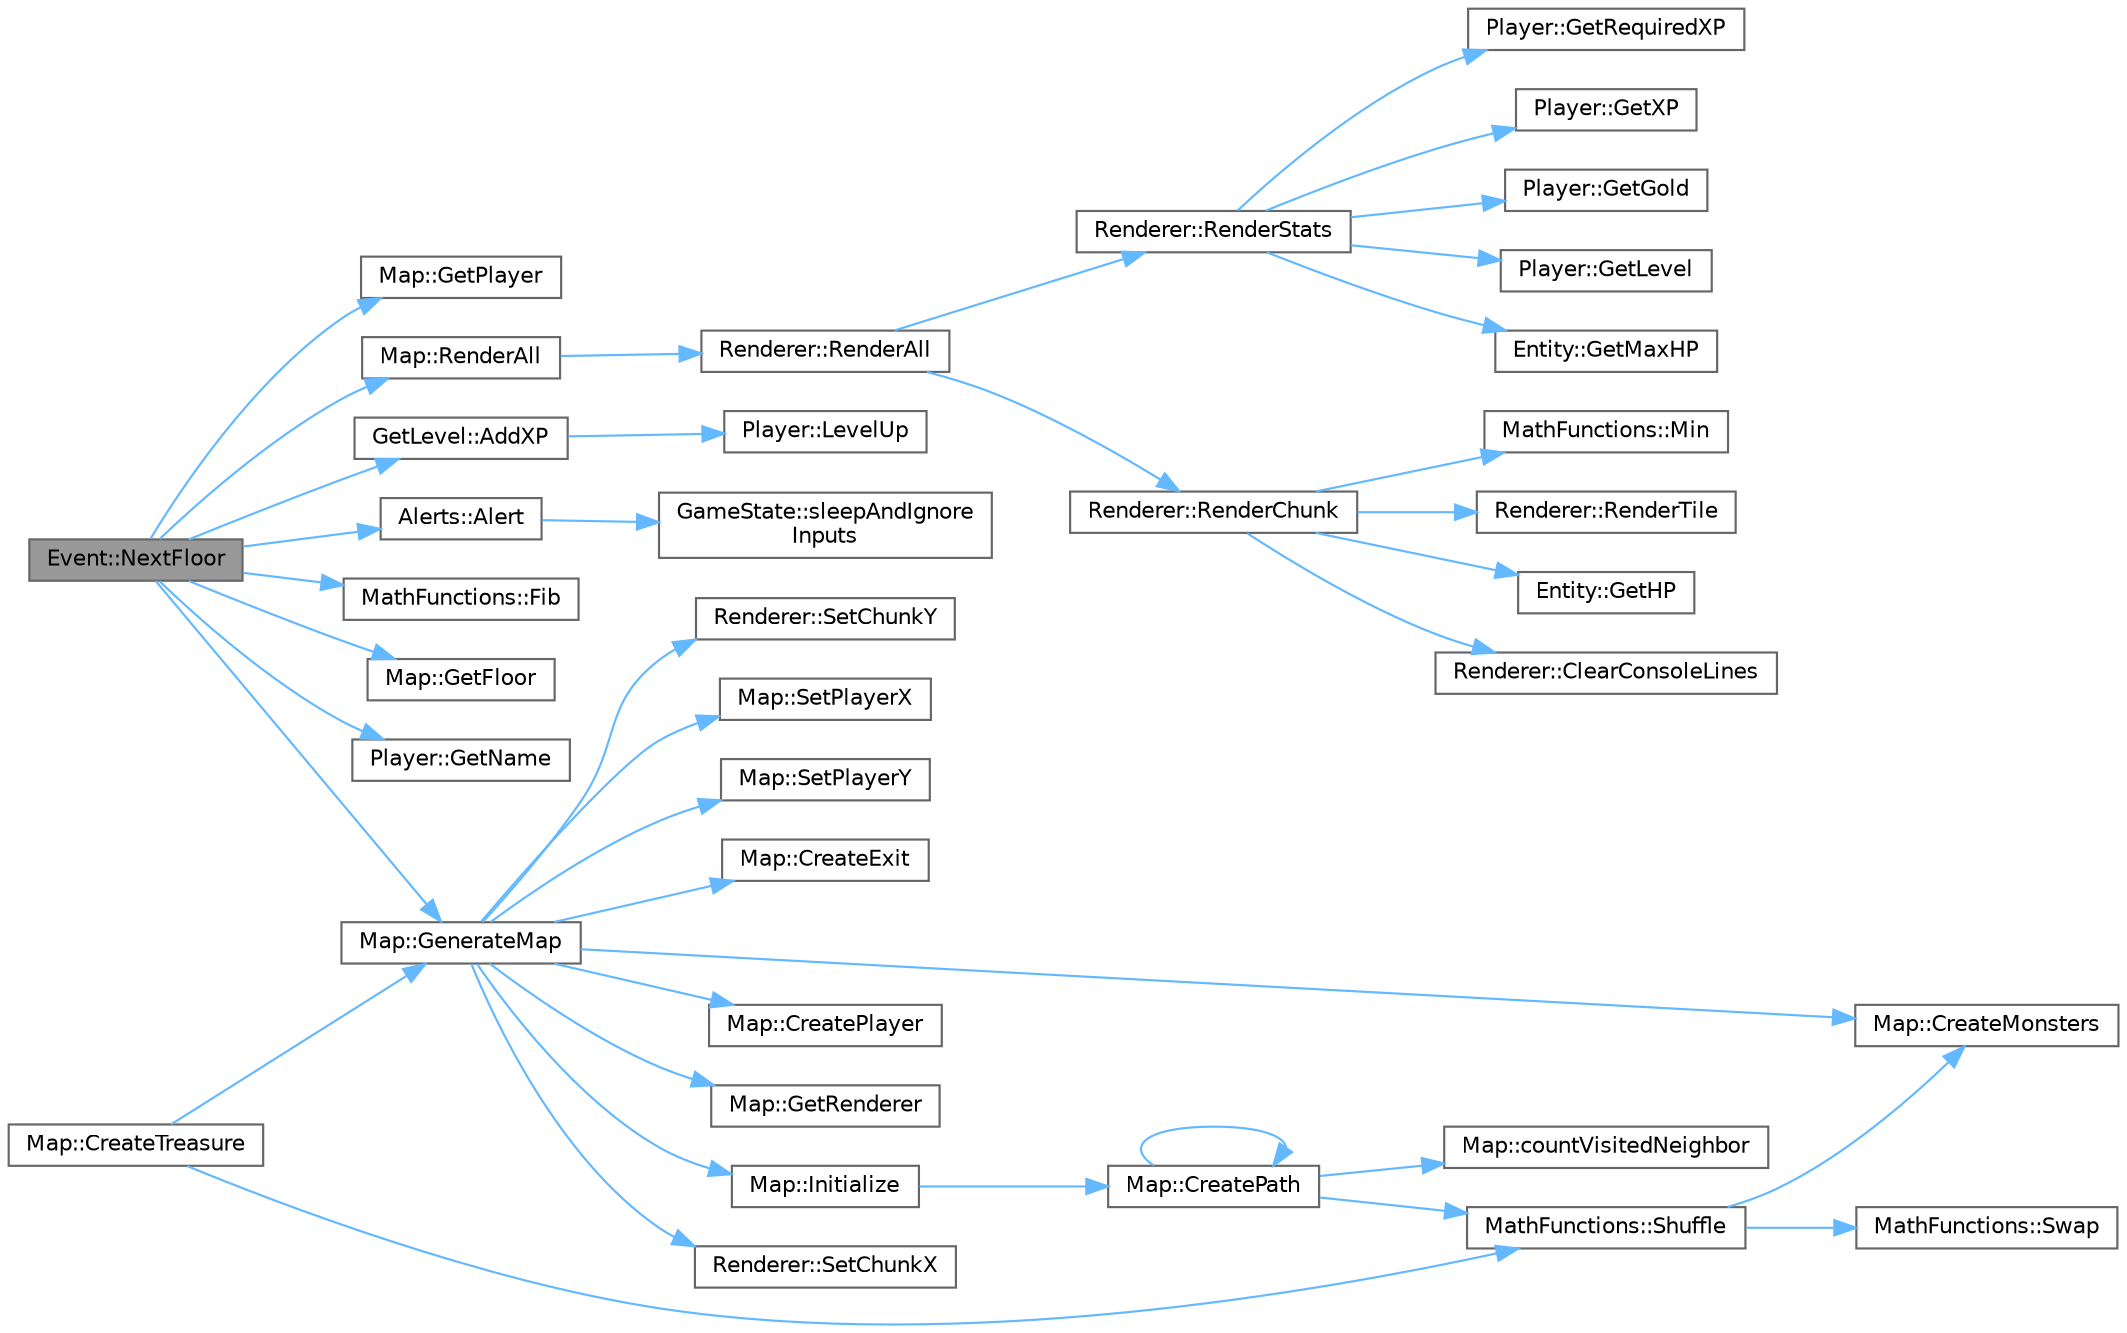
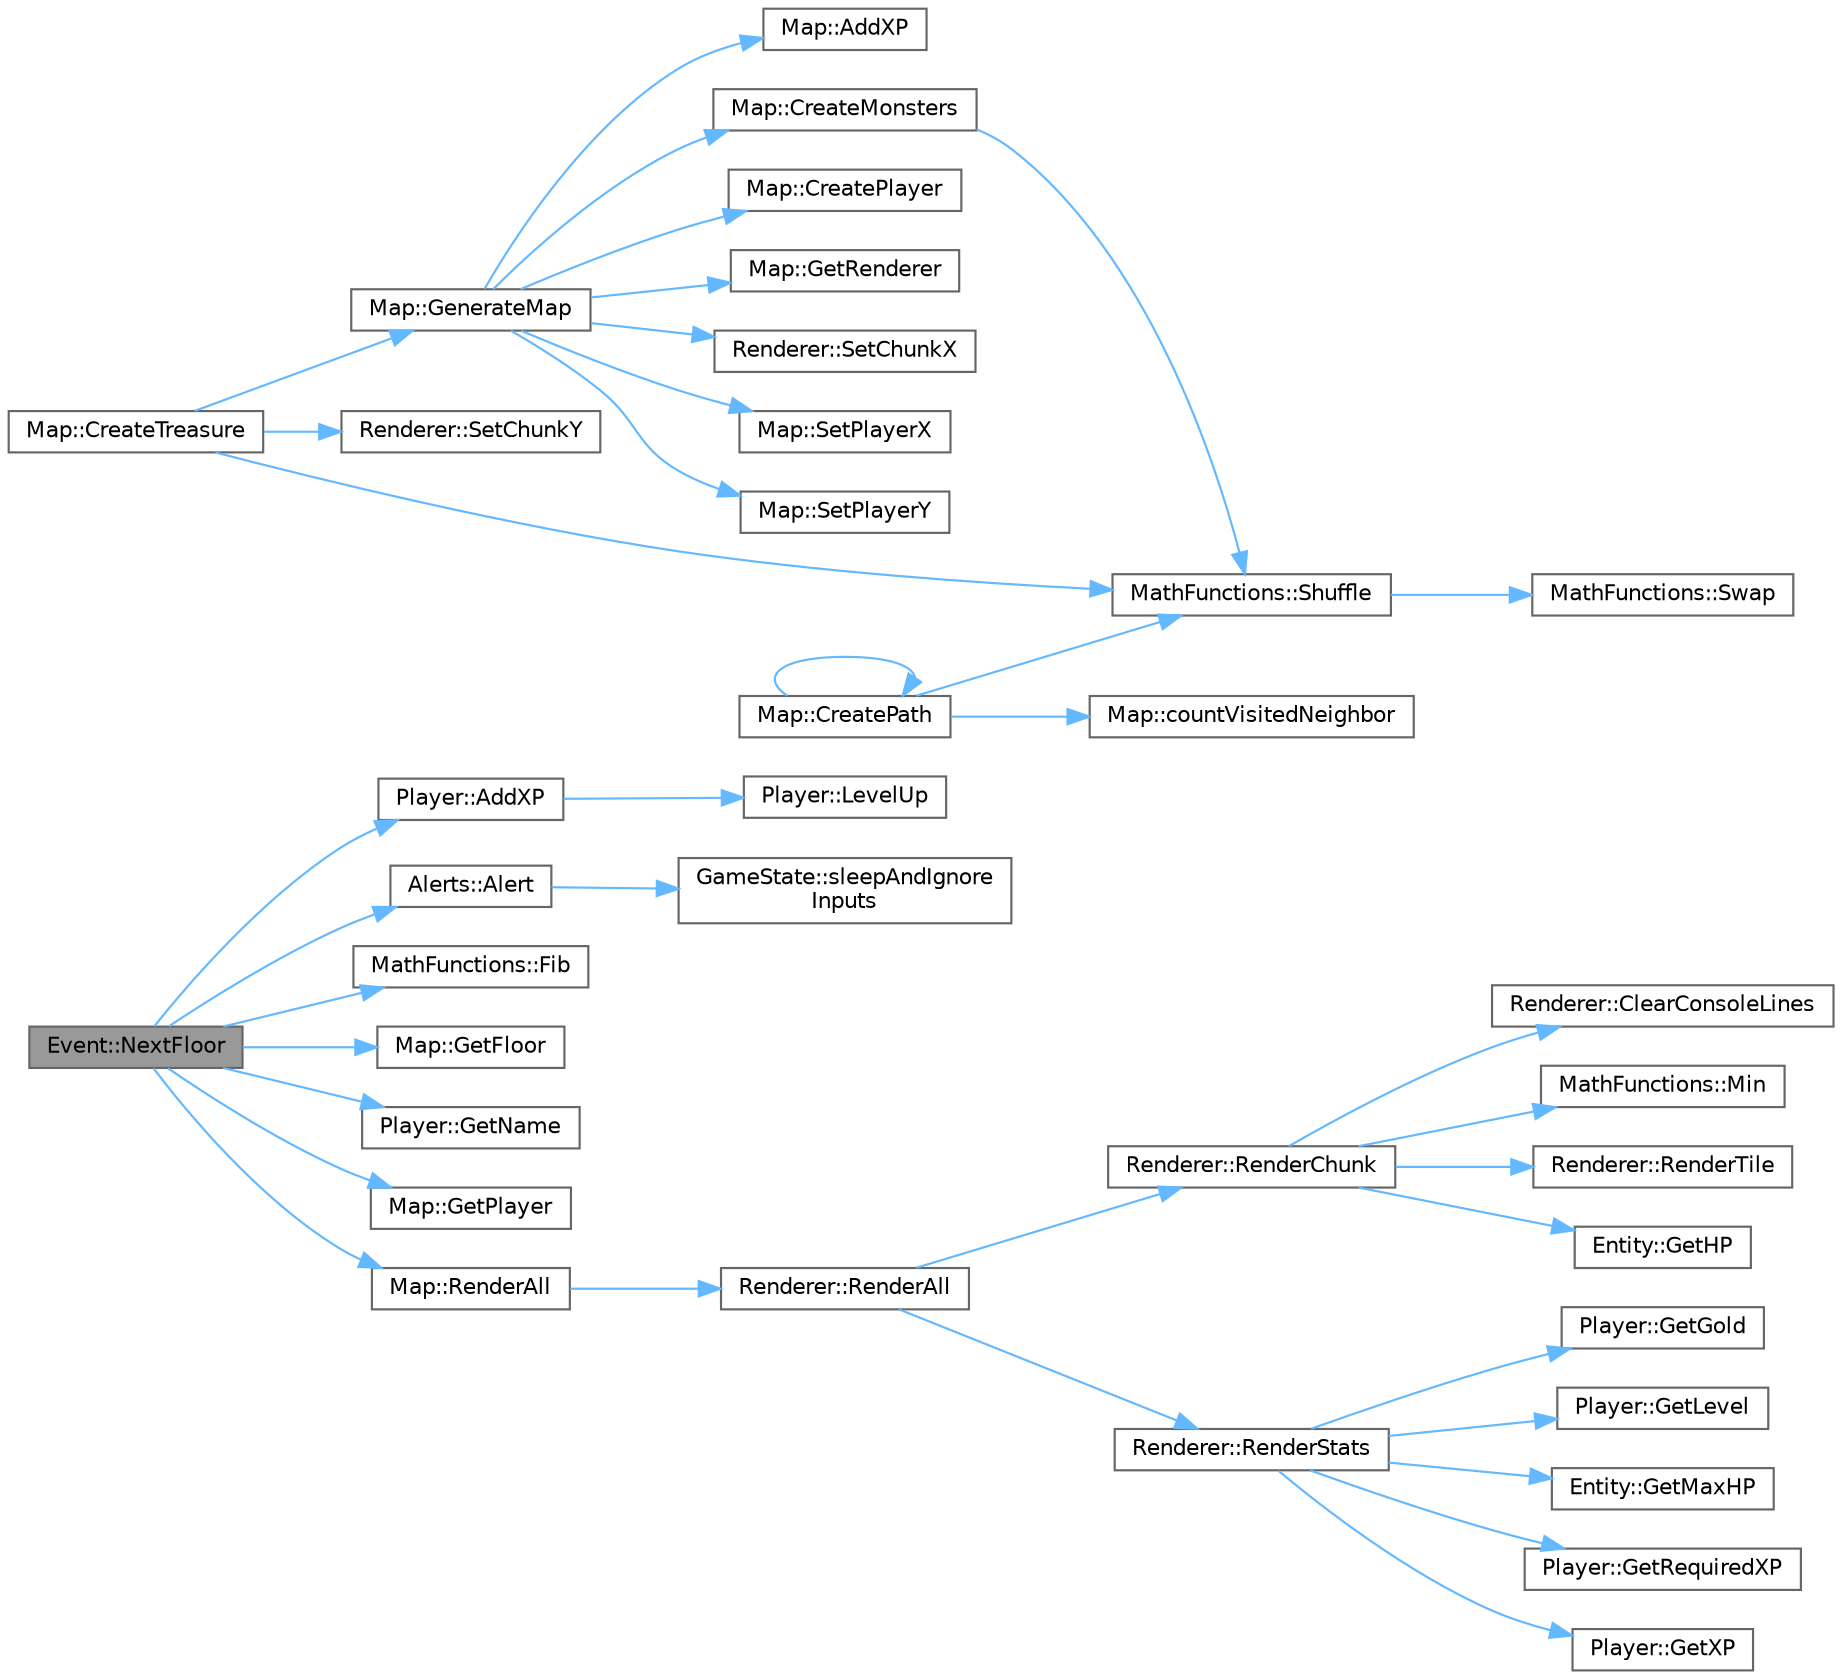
node "GetLevel::AddXP": label "GetLevel::AddXP" -> "Player::AddXP"
edge "Event::NextFloor" -> "Map::GenerateMap": removed
edge "Map::GenerateMap" -> "Renderer::SetChunkY": now "Map::CreateTreasure" -> "Renderer::SetChunkY"
node "Map::CreateExit": label "Map::CreateExit" -> "Map::AddXP"
edge "MathFunctions::Shuffle" -> "Map::CreateMonsters": reversed
node "Map::Initialize": removed
